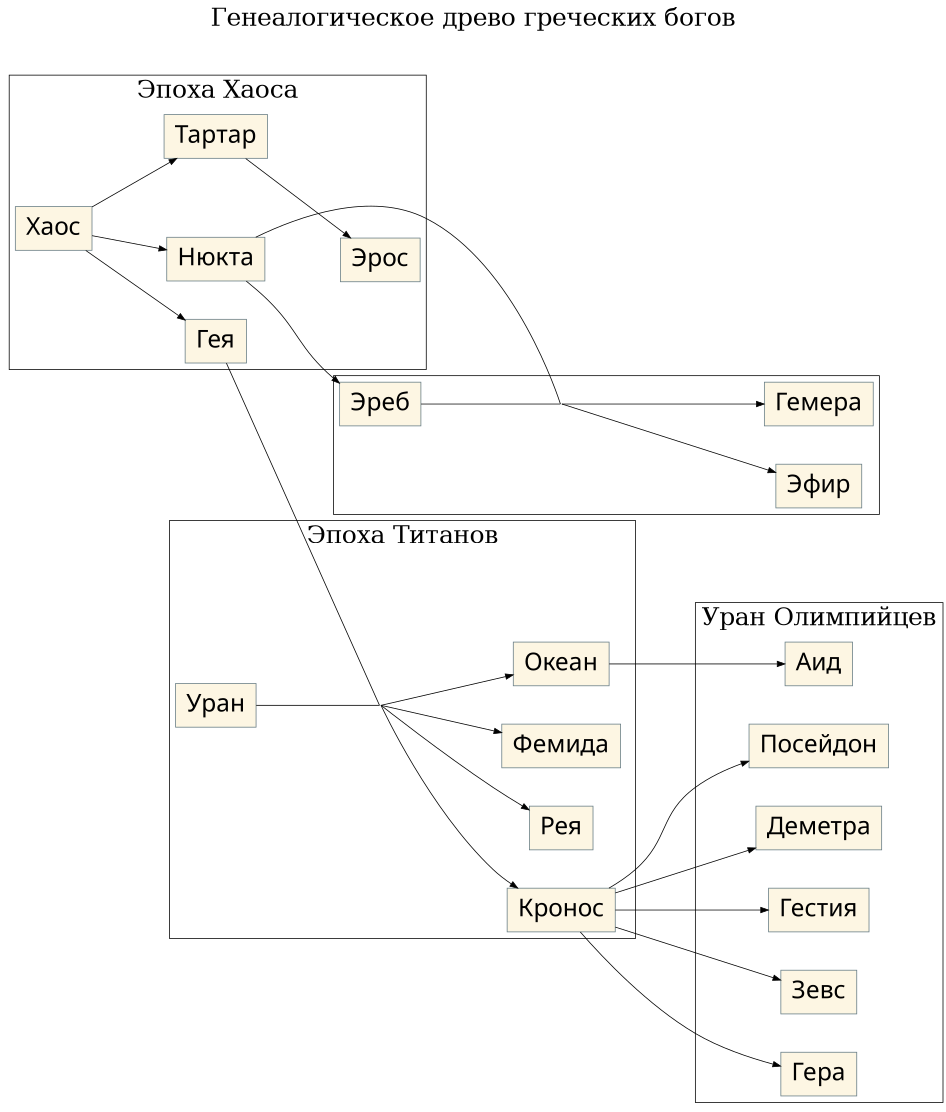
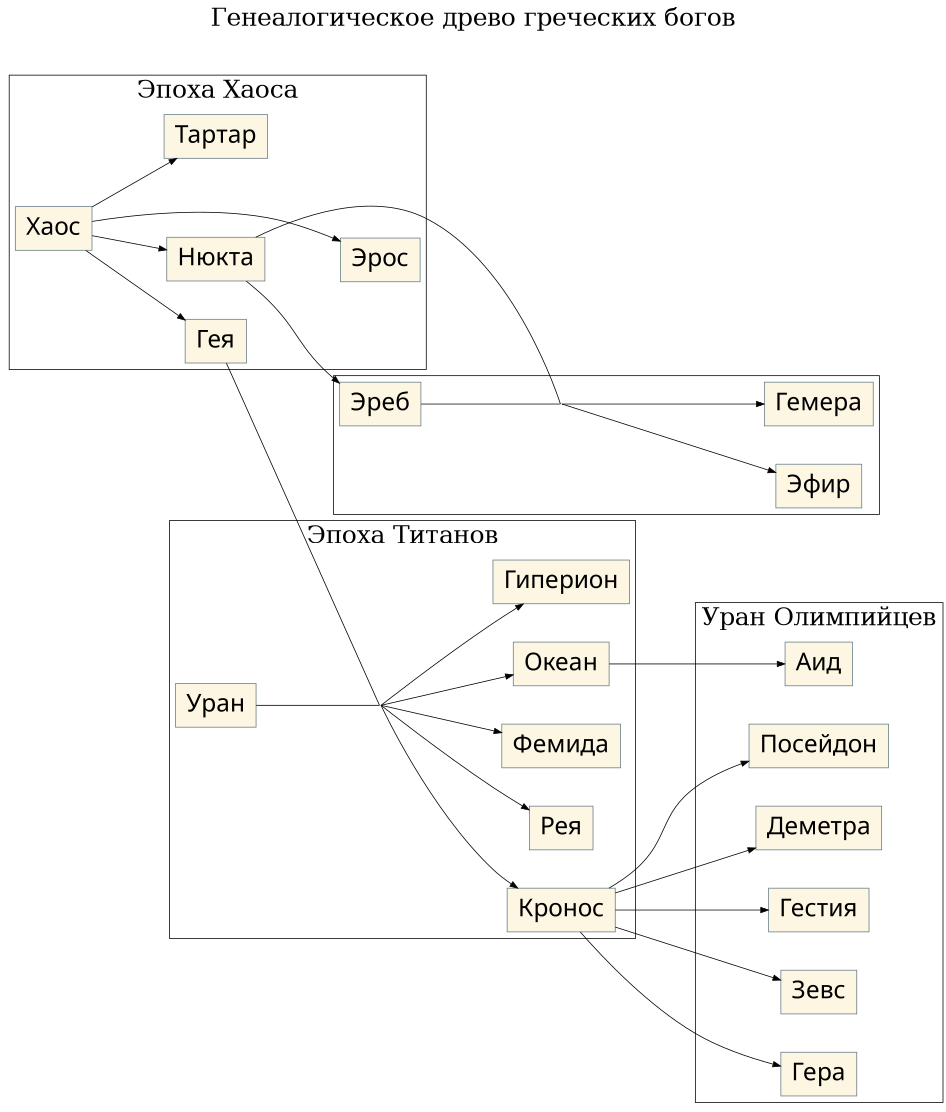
edge "Тартар" -> "Эрос": now "Хаос" -> "Эрос"
node "Гиперион": added
